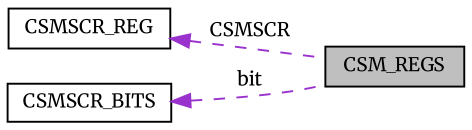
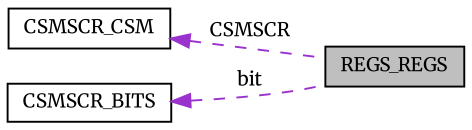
node "CSMSCR_REG": label "CSMSCR_REG" -> "CSMSCR_CSM"
node "CSM_REGS": label "CSM_REGS" -> "REGS_REGS"
